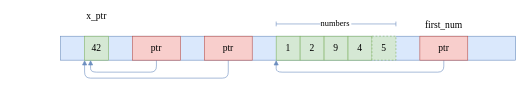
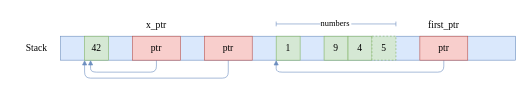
node "x_ptr": moved (96, 15) -> (156, 24)
node "first_num": label "first_num" -> "first_ptr"
node "Stack": added
node "2": removed
